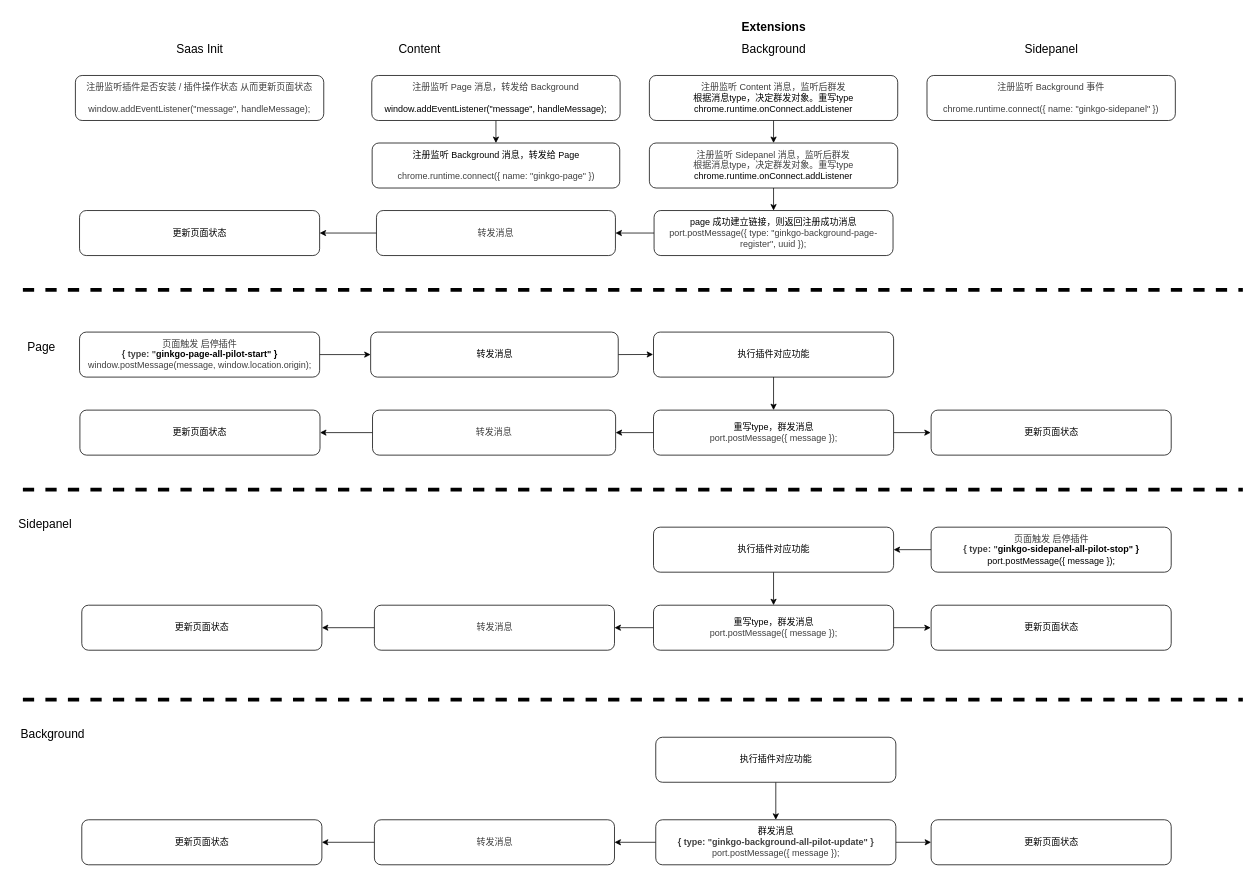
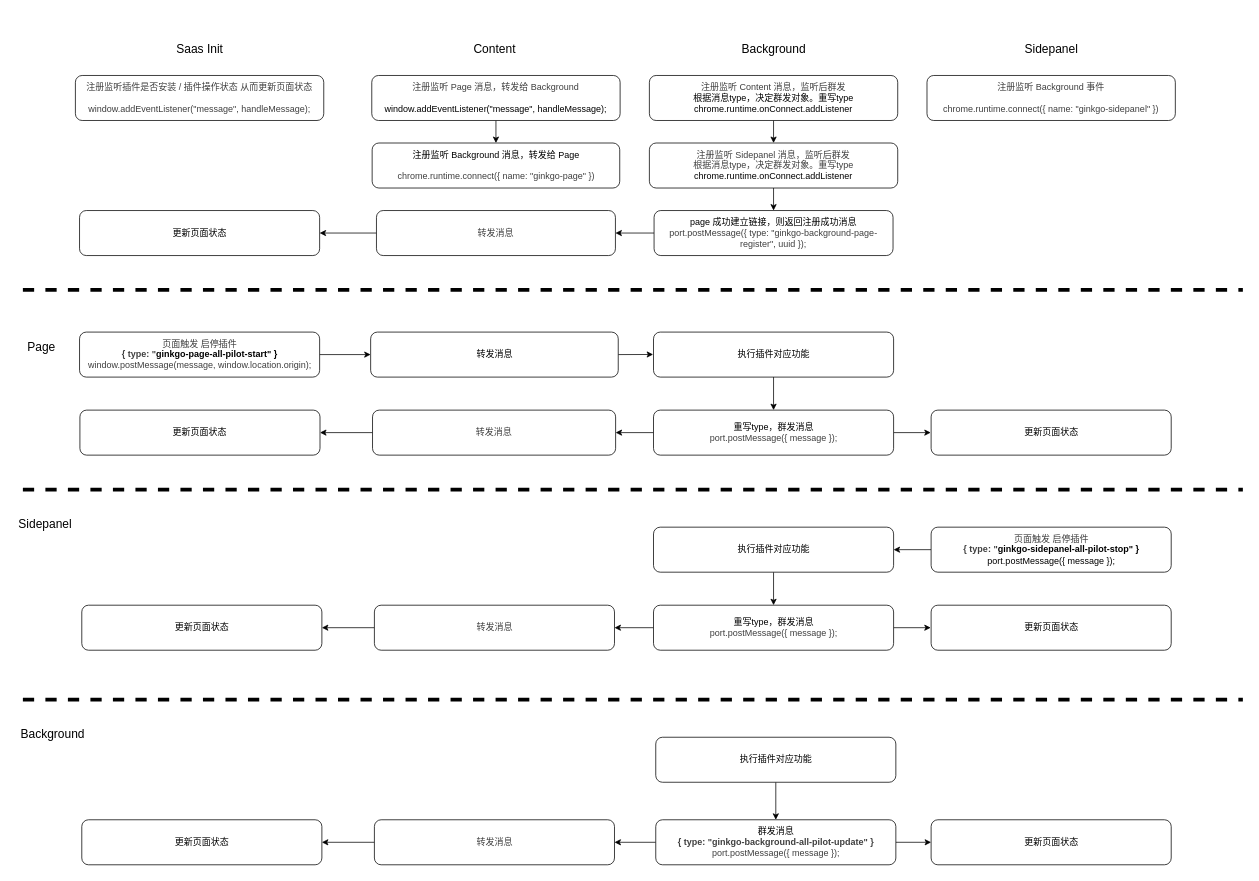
node "Extensions": removed
node "Content": moved (419, 49) -> (494, 49)
